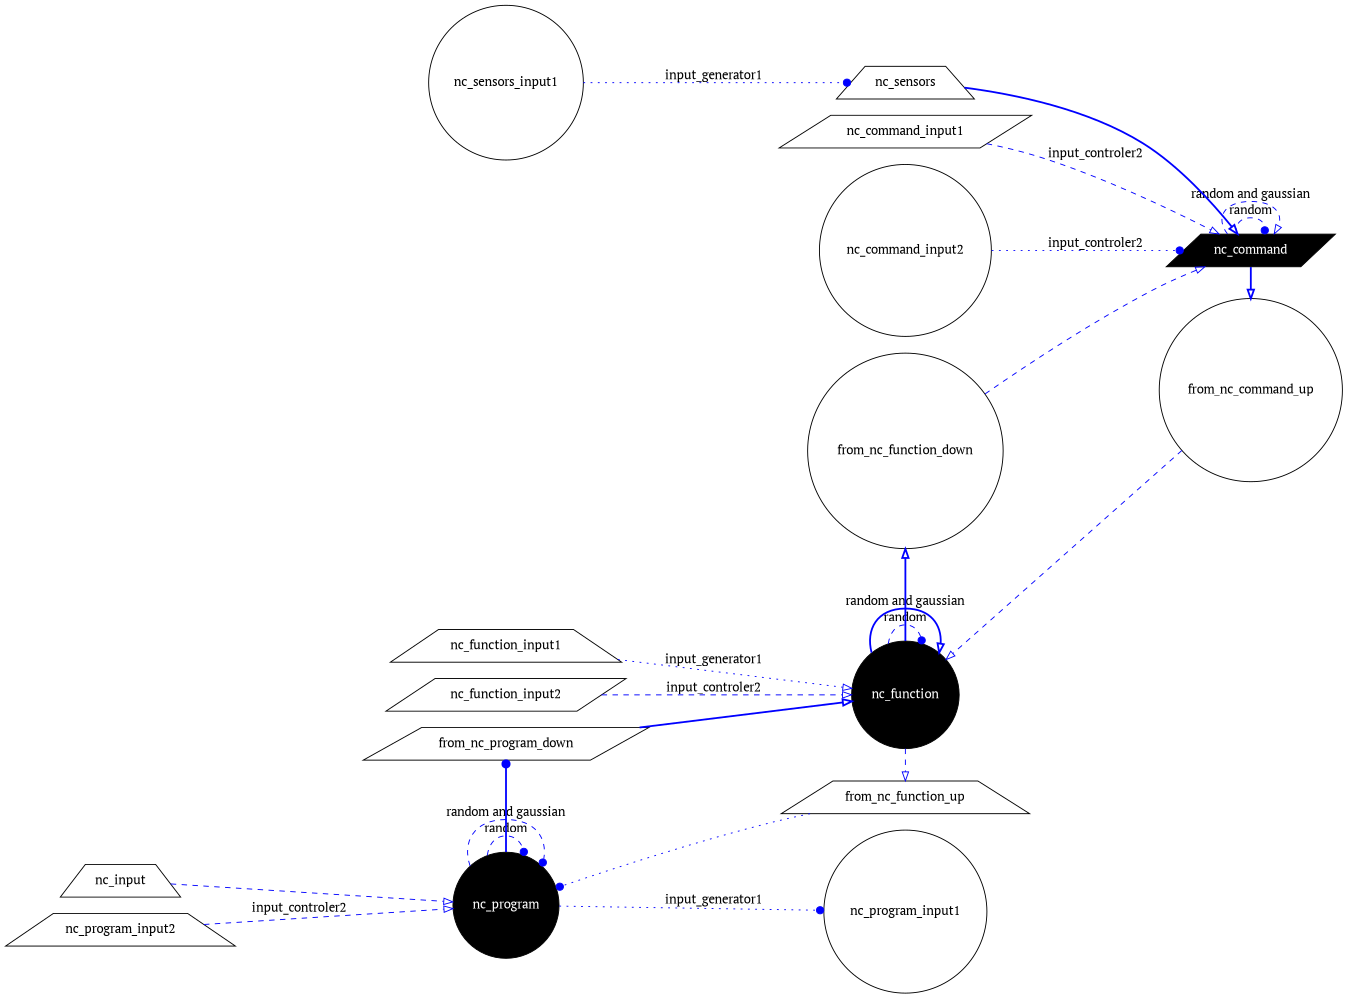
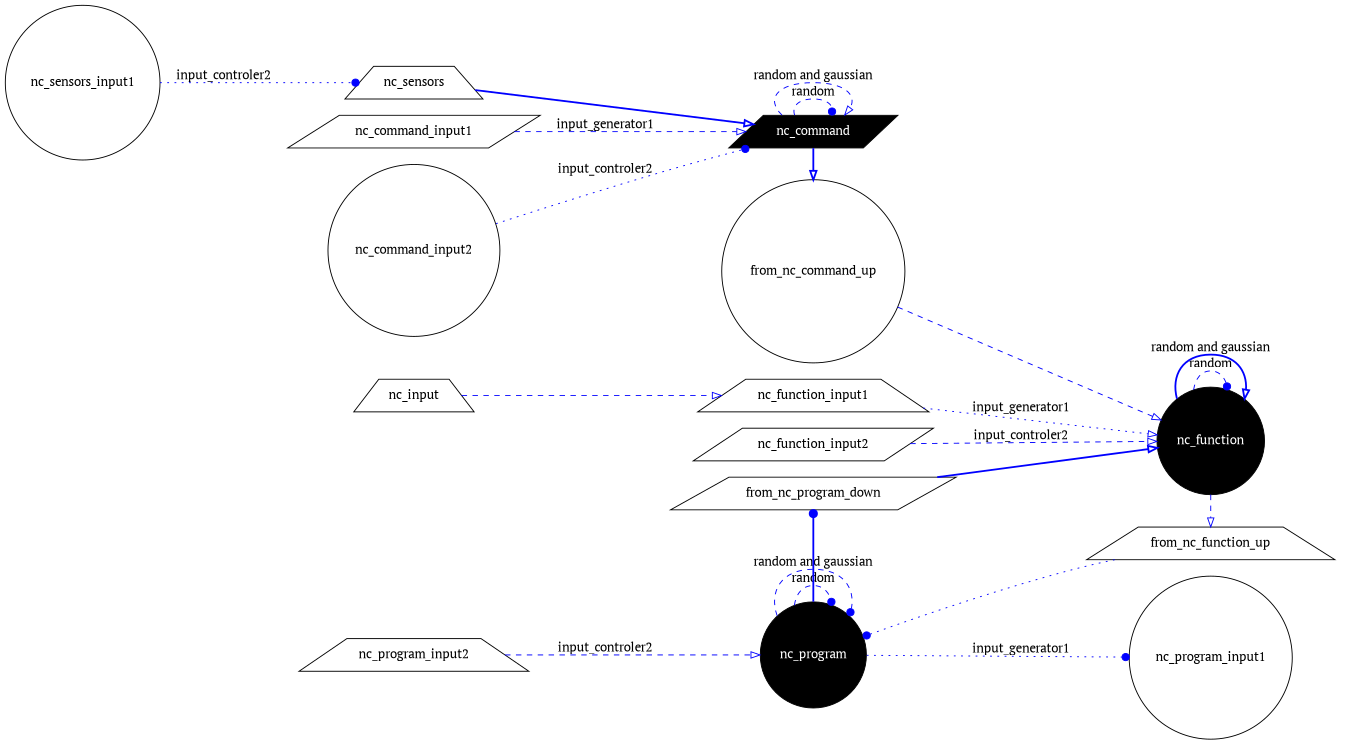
edge "nc_sensors_input1" -> "nc_sensors": label "input_generator1" -> "input_controler2"
edge "nc_command_input1" -> "nc_command": label "input_controler2" -> "input_generator1"
node "from_nc_function_down": removed
edge "nc_input" -> "nc_program": now "nc_input" -> "nc_function_input1"
